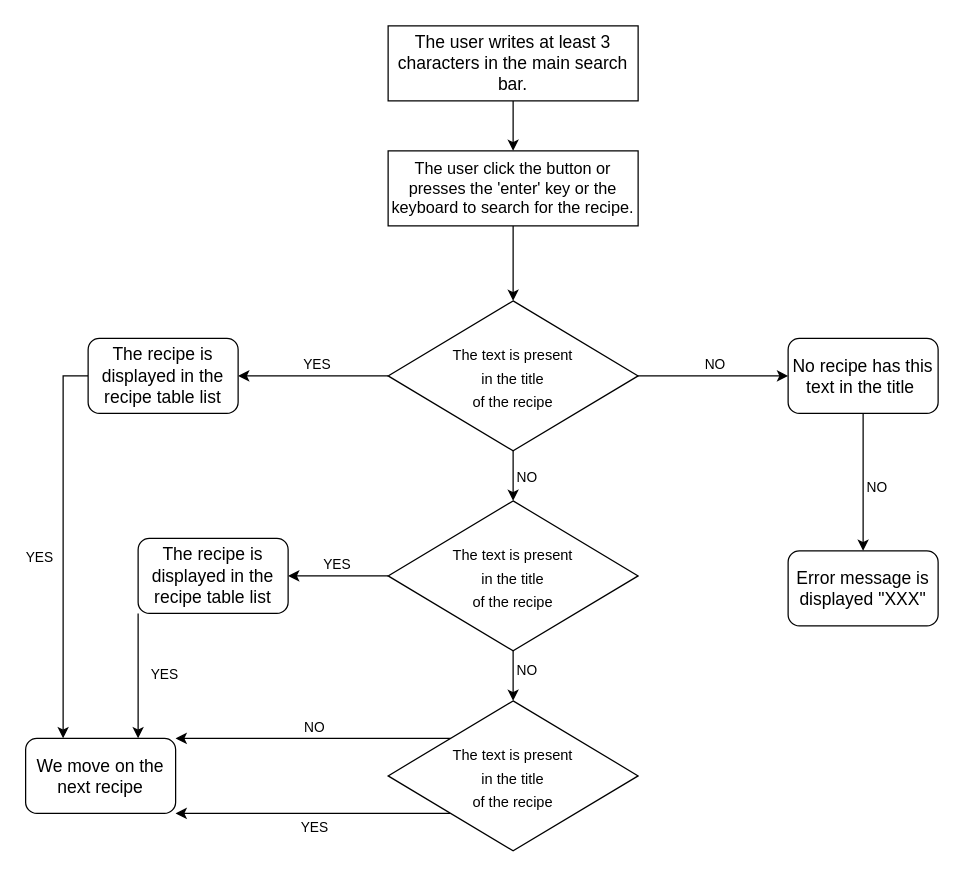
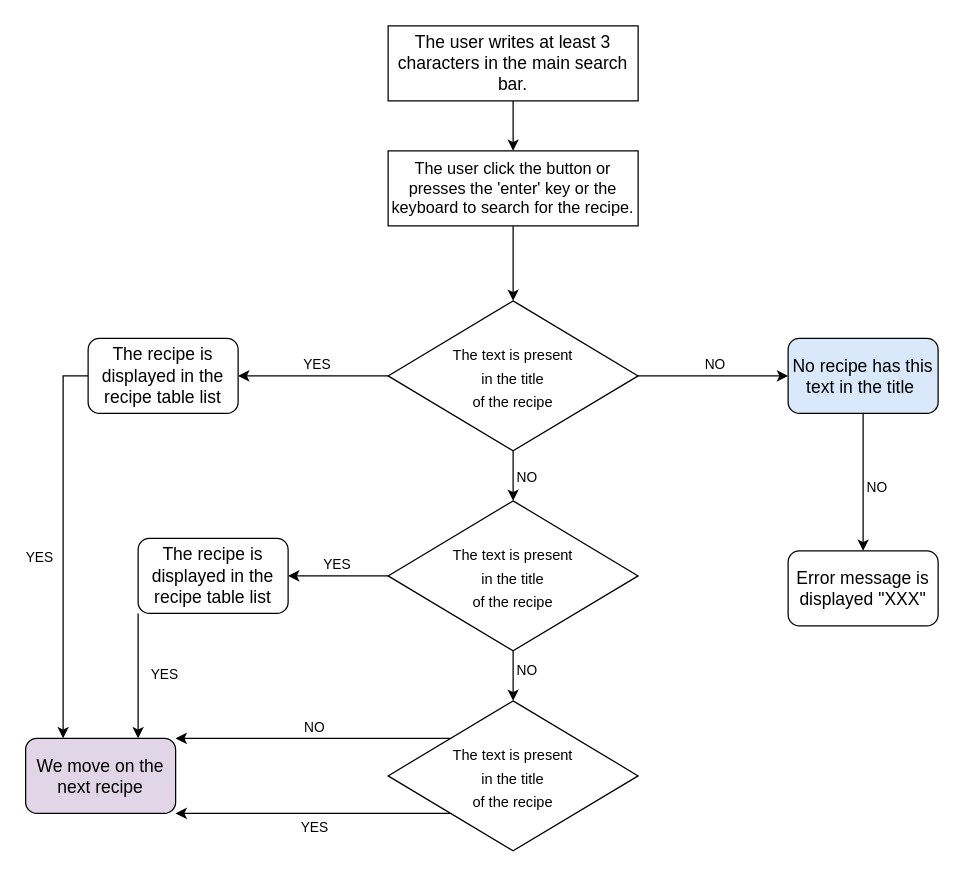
node "No recipe has this text in the title": fillcolor #ffffff -> #dae8fc
node "We move on the next recipe": fillcolor #ffffff -> #e1d5e7
